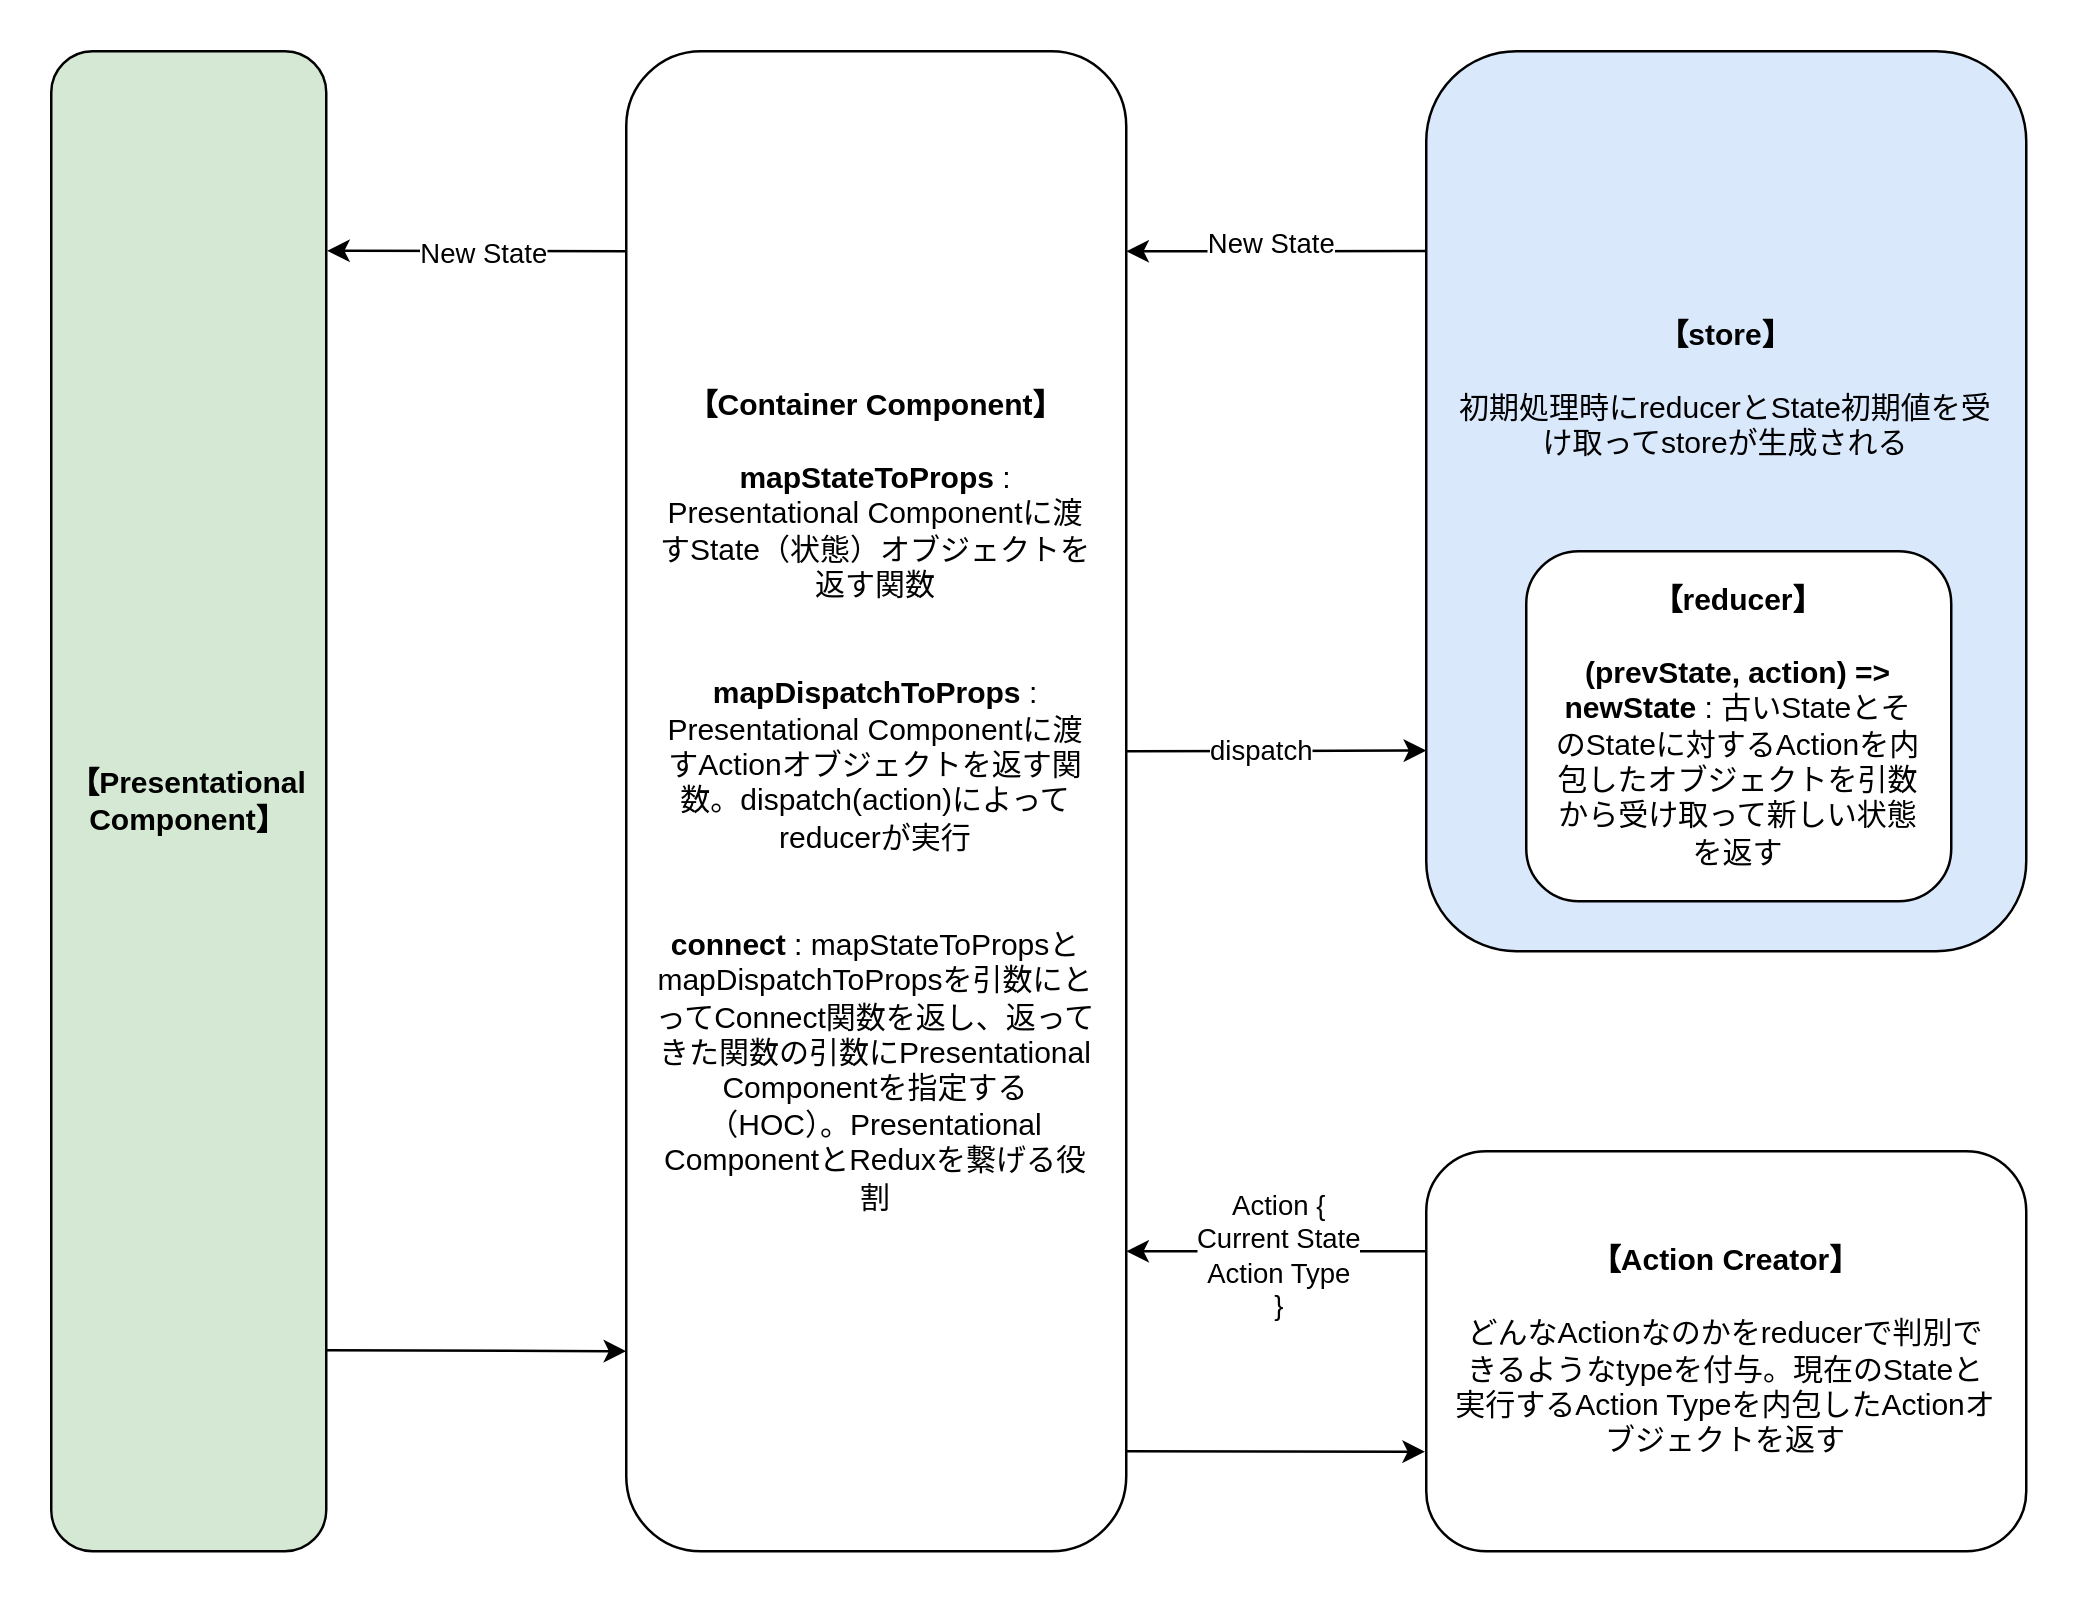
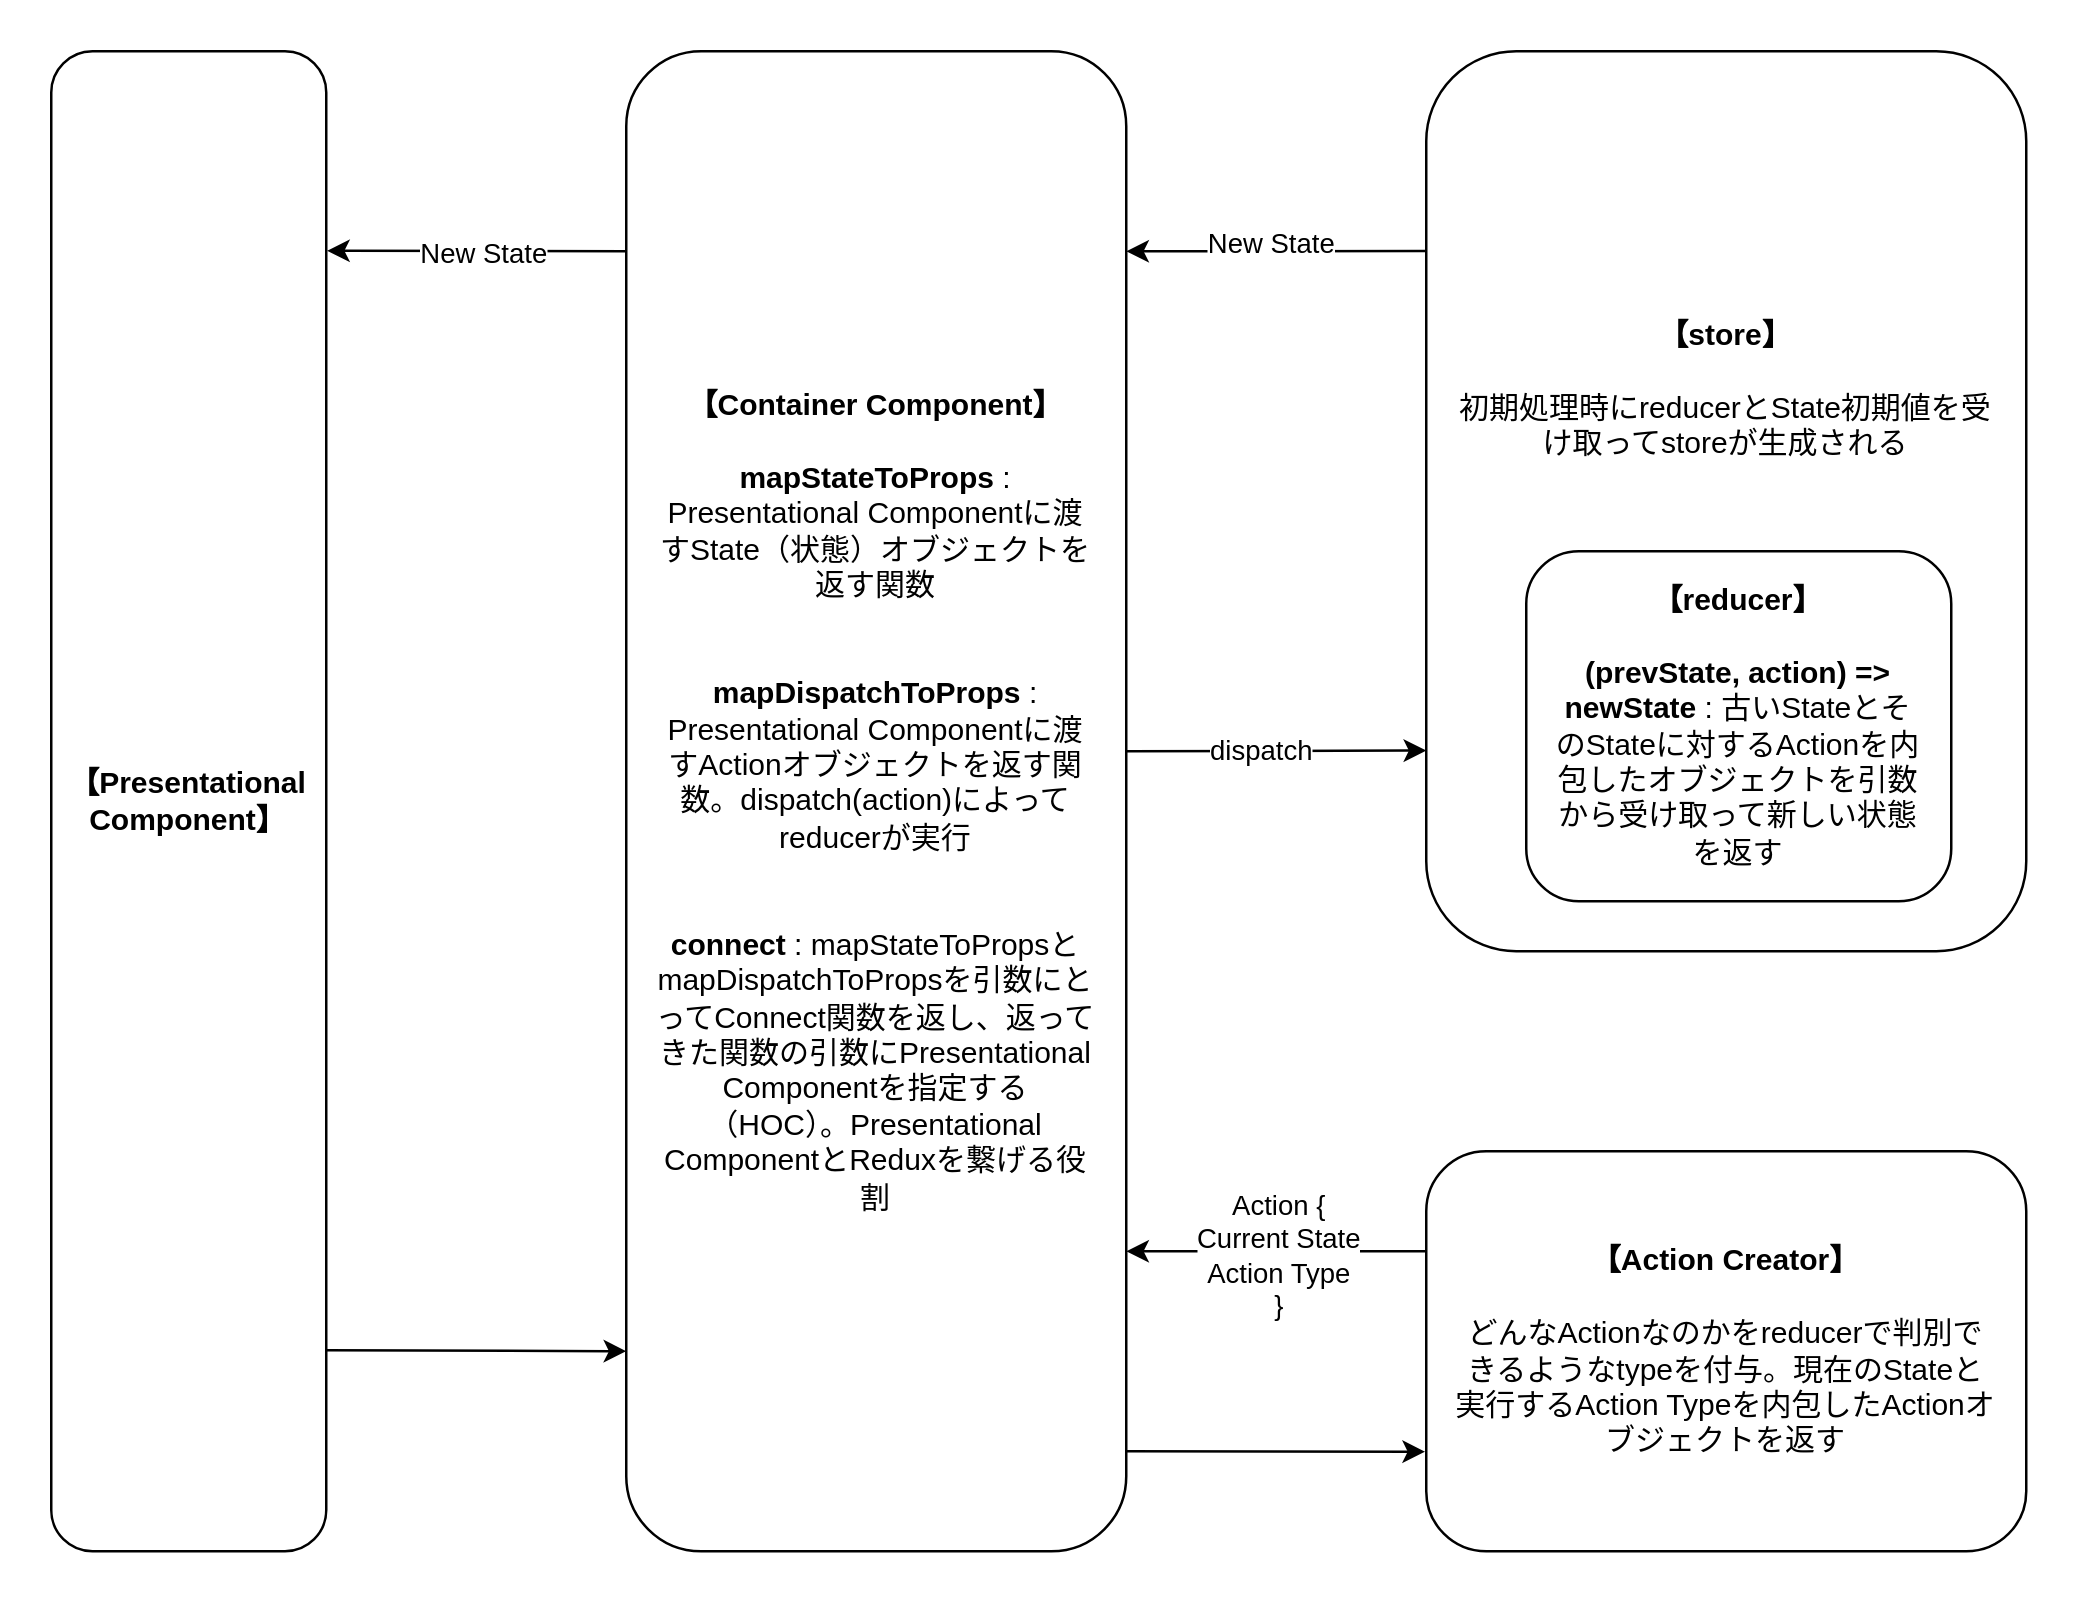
node "【store】 初期処理時にreducerとState初期値を受け取ってstoreが生成される": fillcolor #dae8fc -> #ffffff
node "【Presentational Component】": fillcolor #d5e8d4 -> #ffffff
